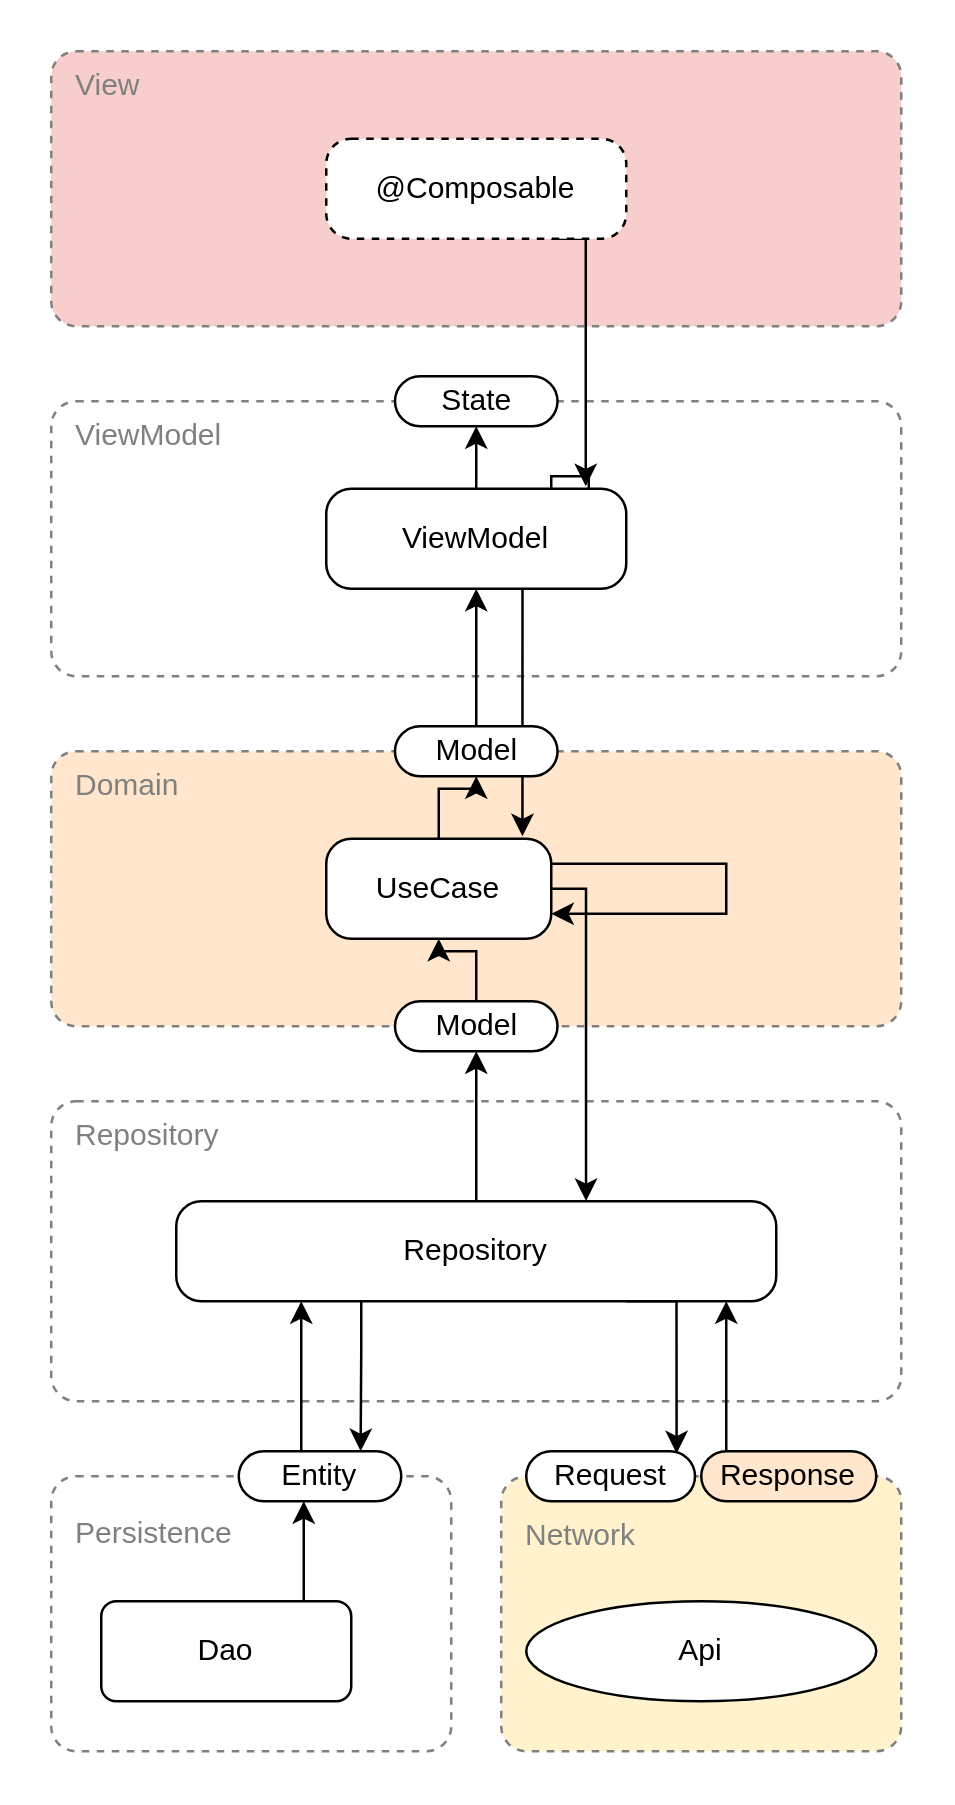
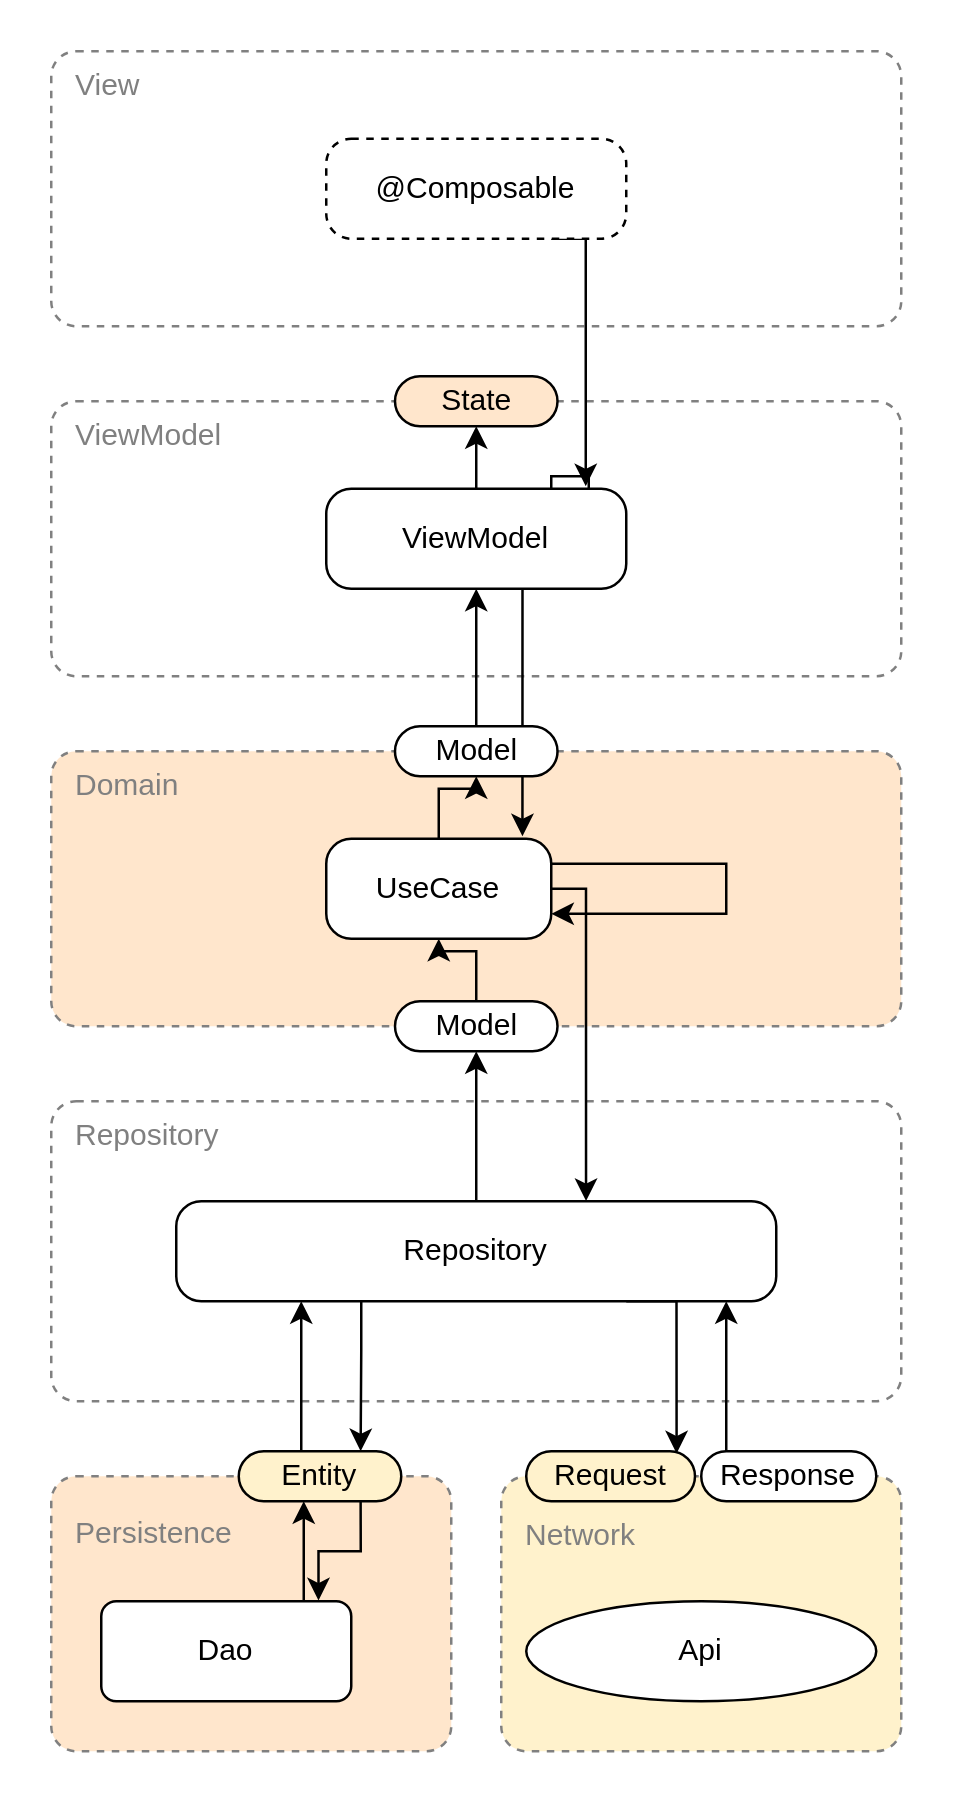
node "View": fillcolor #f8cecc -> #ffffff
node "State": fillcolor #ffffff -> #ffe6cc
node "Entity": fillcolor #ffffff -> #fff2cc
node "Request": fillcolor #ffffff -> #fff2cc
node "Response": fillcolor #ffe6cc -> #ffffff
node "Persistence": fillcolor #ffffff -> #ffe6cc
edge "Entity" -> "Dao": added
